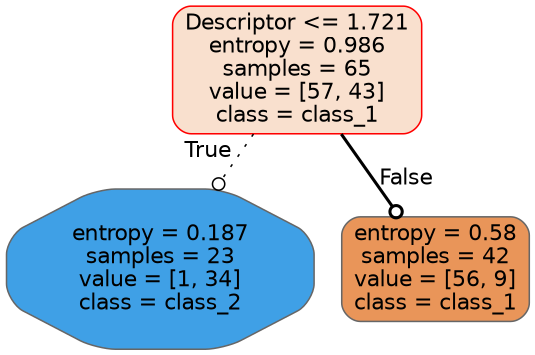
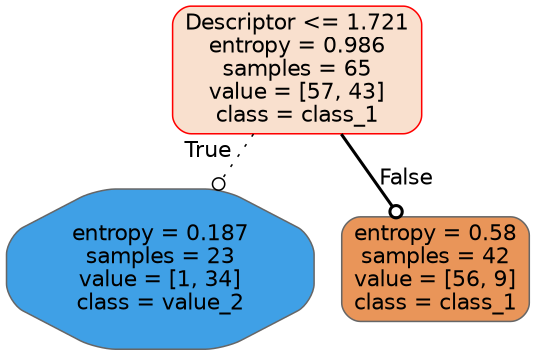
node "entropy = 0.187 samples = 23 value = [1, 34] class = class_2": label "entropy = 0.187 samples = 23 value = [1, 34] class = class_2" -> "entropy = 0.187 samples = 23 value = [1, 34] class = value_2"
